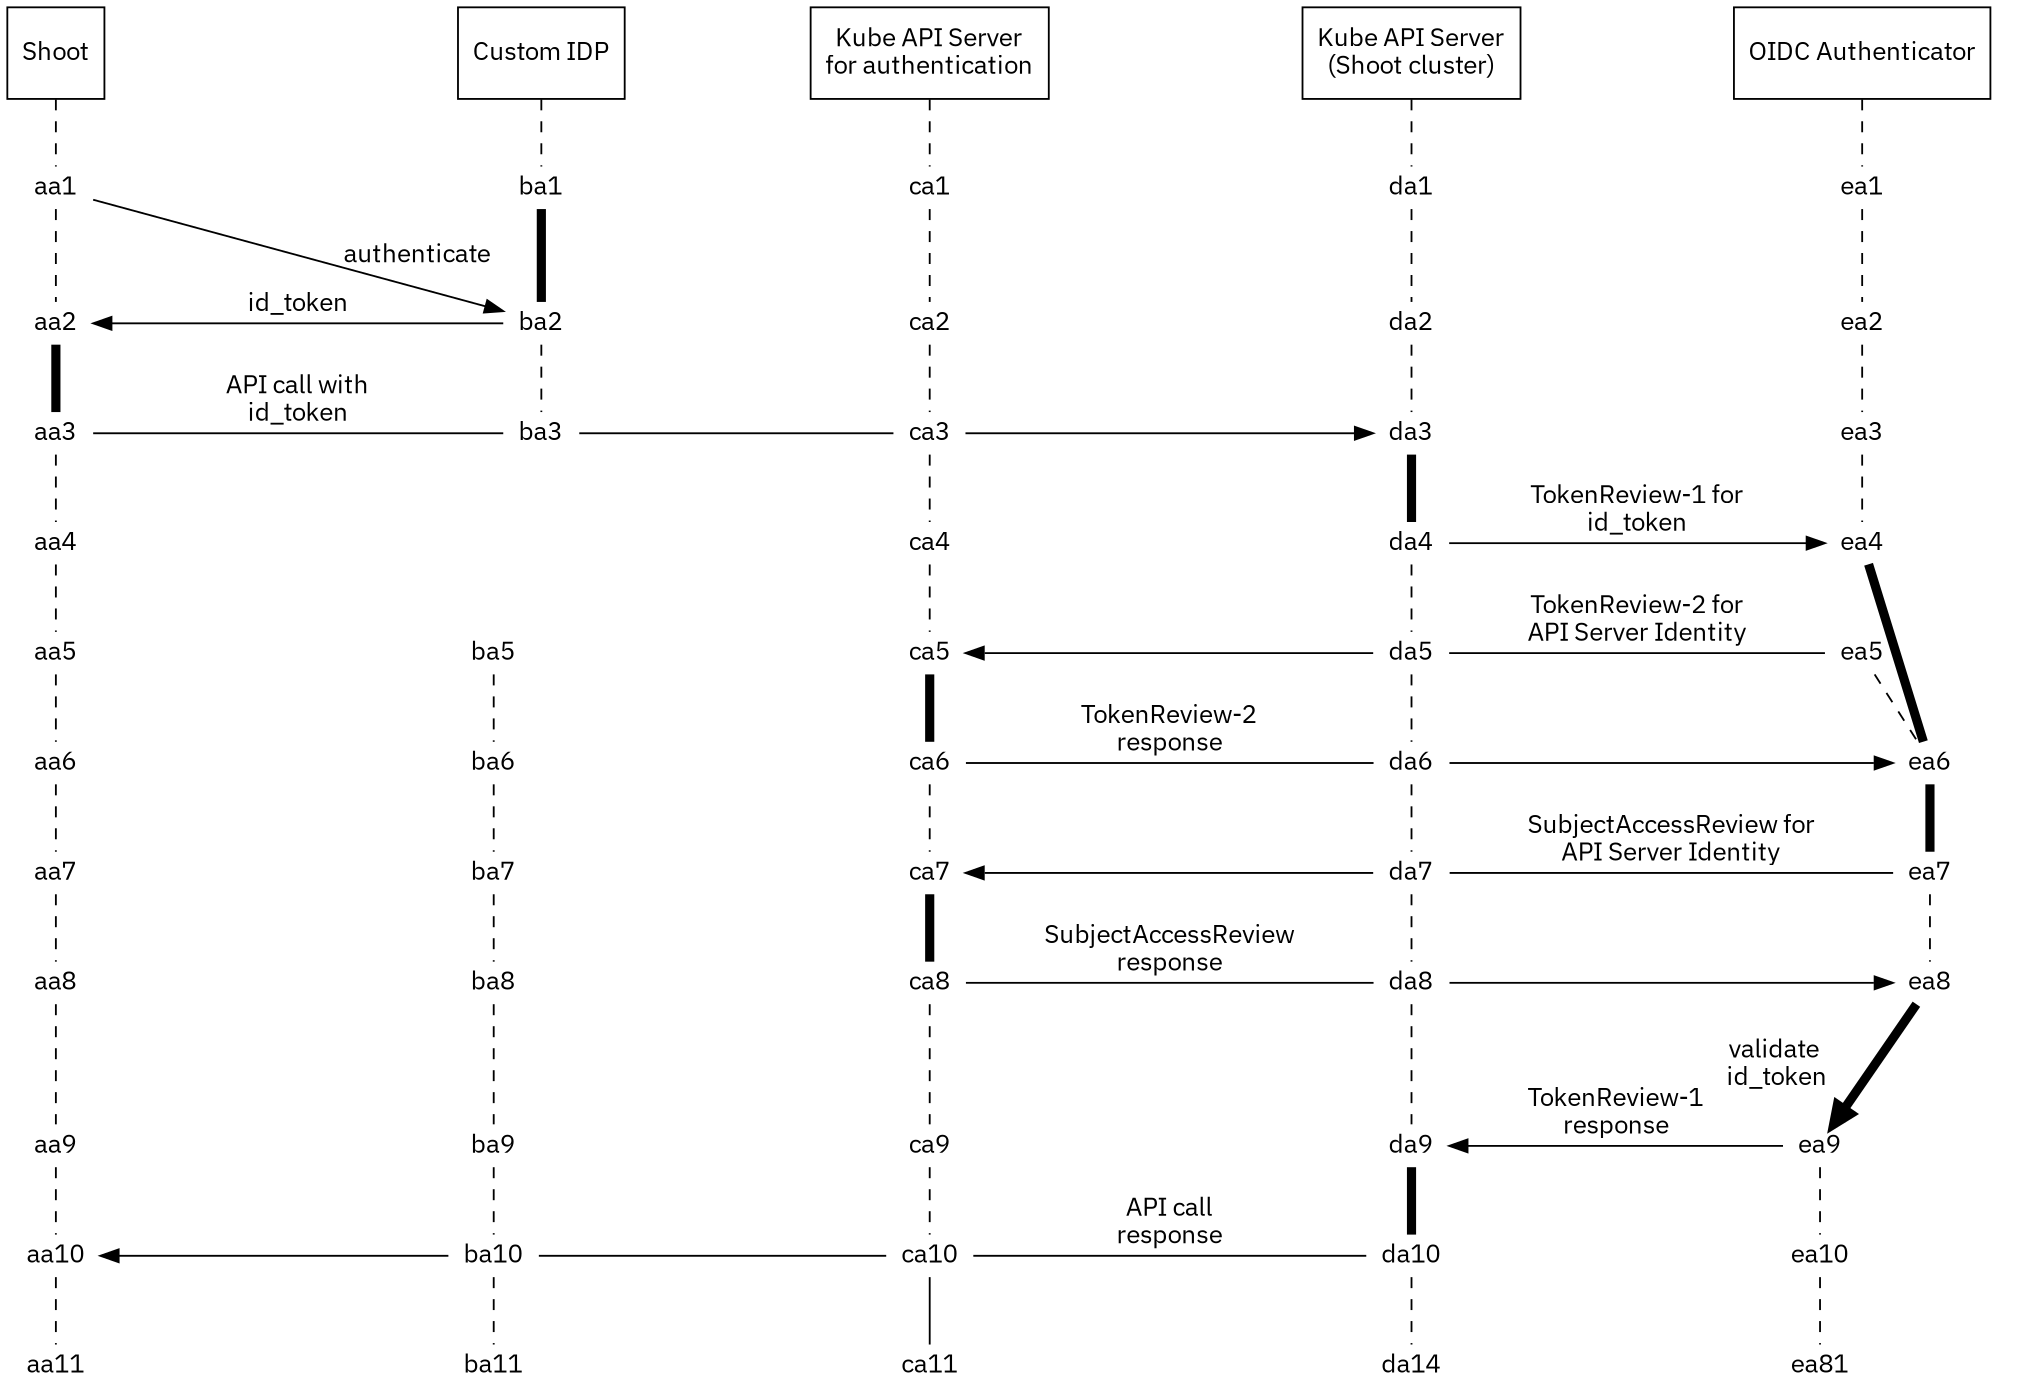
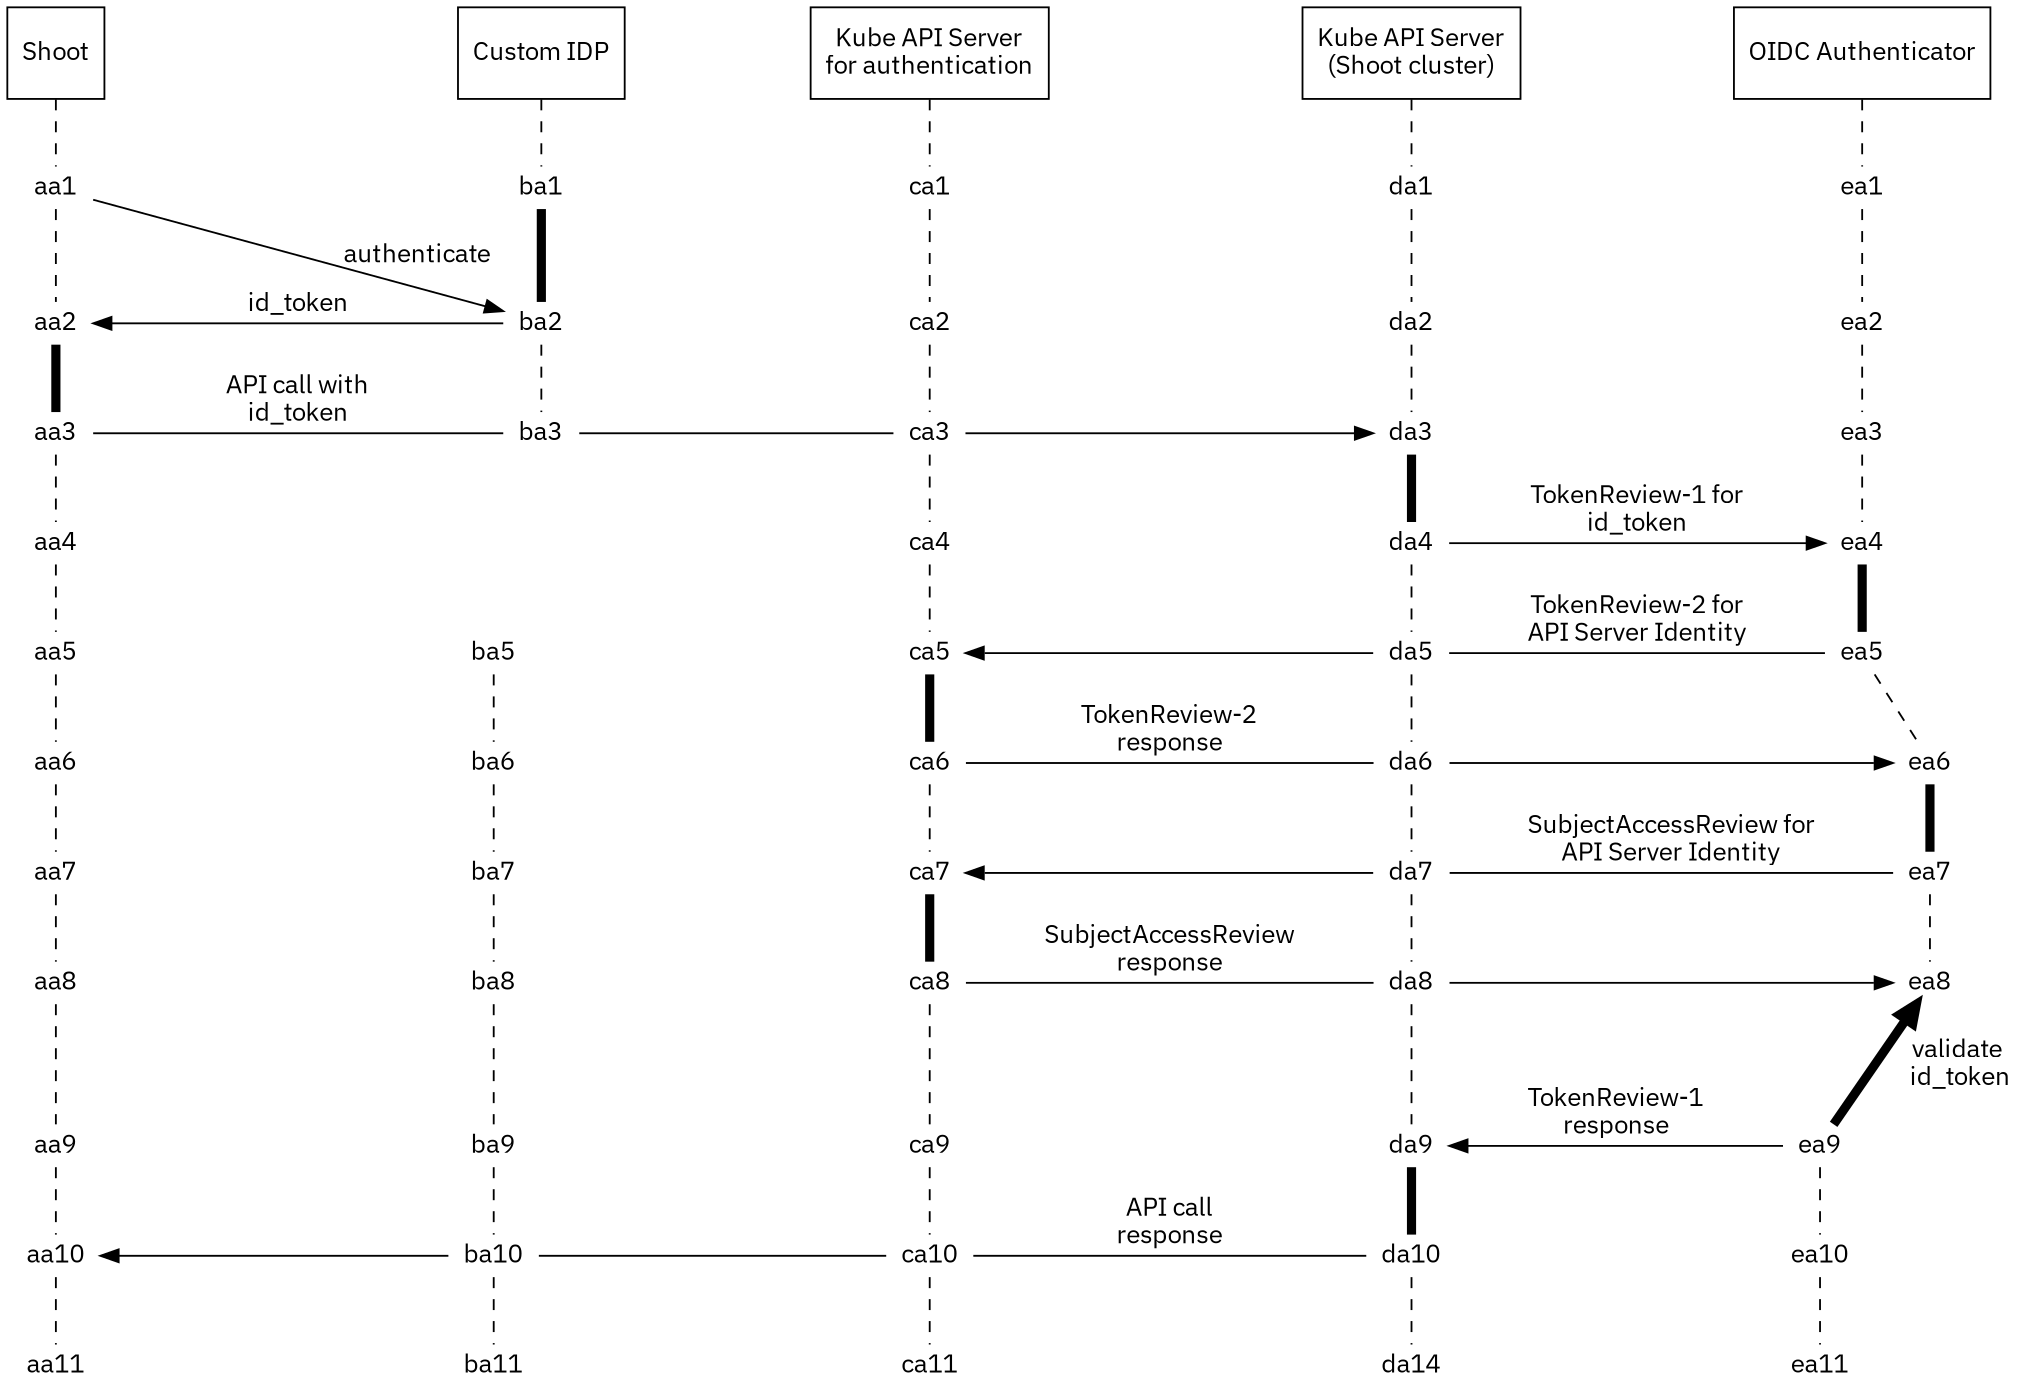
edge "ea4" -- "ea6": now "ea4" -- "ea5"
edge "ea8" -> "ea9": reversed
edge "ca10" -- "ca11": style solid -> dashed
node "ea81": label "ea81" -> "ea11"
